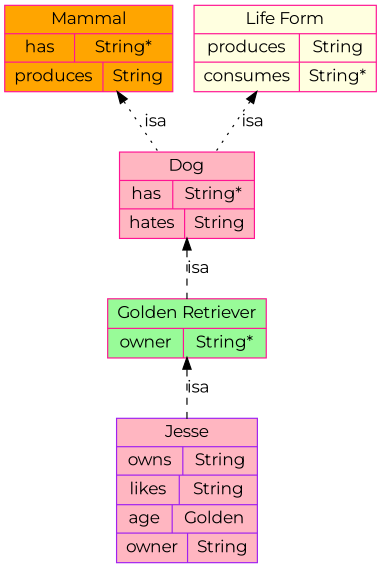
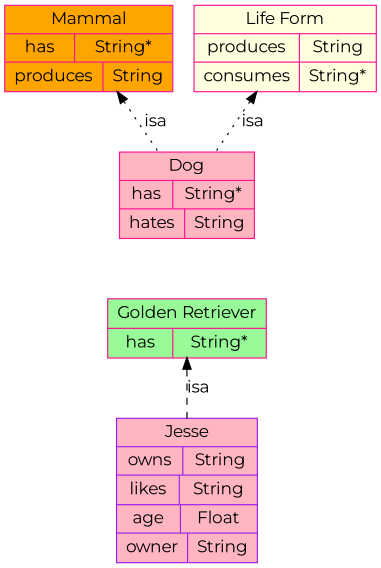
edge "Golden Retriever" -> "Dog": removed, label "isa"
node "Golden Retriever": text "owner" -> "has"
node "Jesse": text "Golden" -> "Float"
